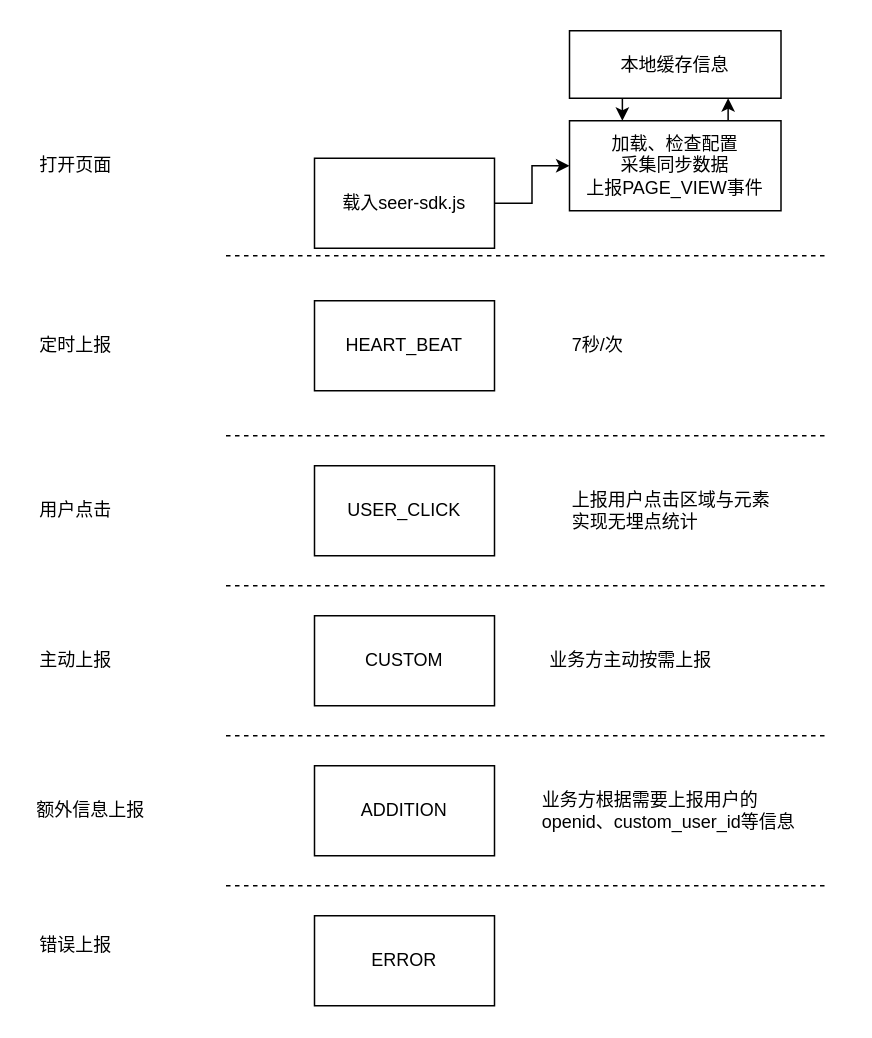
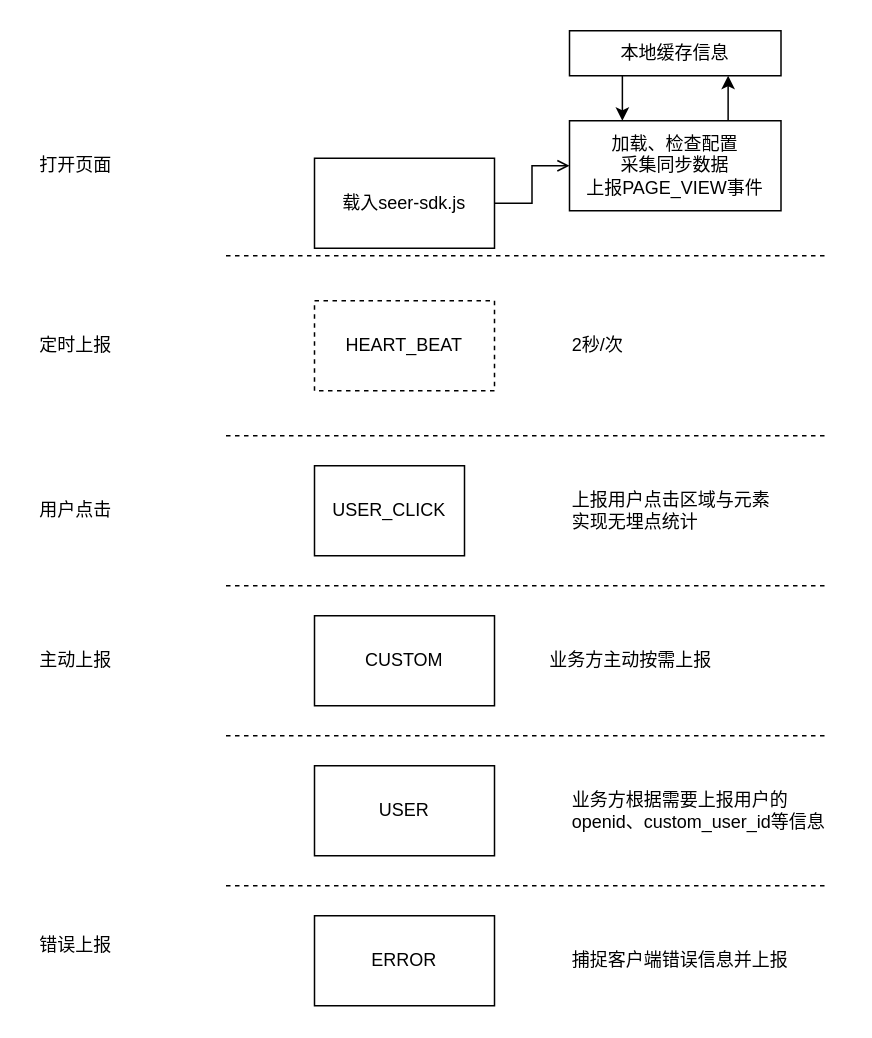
node "本地缓存信息": size 212x68 -> 212x45
edge "载入seer-sdk.js" -> "加载、检查配置 采集同步数据 上报PAGE_VIEW事件": arrowhead classic -> open
node "HEART_BEAT": style solid -> dashed
node "7秒/次": label "7秒/次" -> "2秒/次"
node "USER_CLICK": size 180x90 -> 150x90
node "额外信息上报": removed
node "ADDITION": label "ADDITION" -> "USER"
node "业务方根据需要上报用户的 openid、custom_user_id等信息": moved (674, 811) -> (704, 811)
node "捕捉客户端错误信息并上报": added
